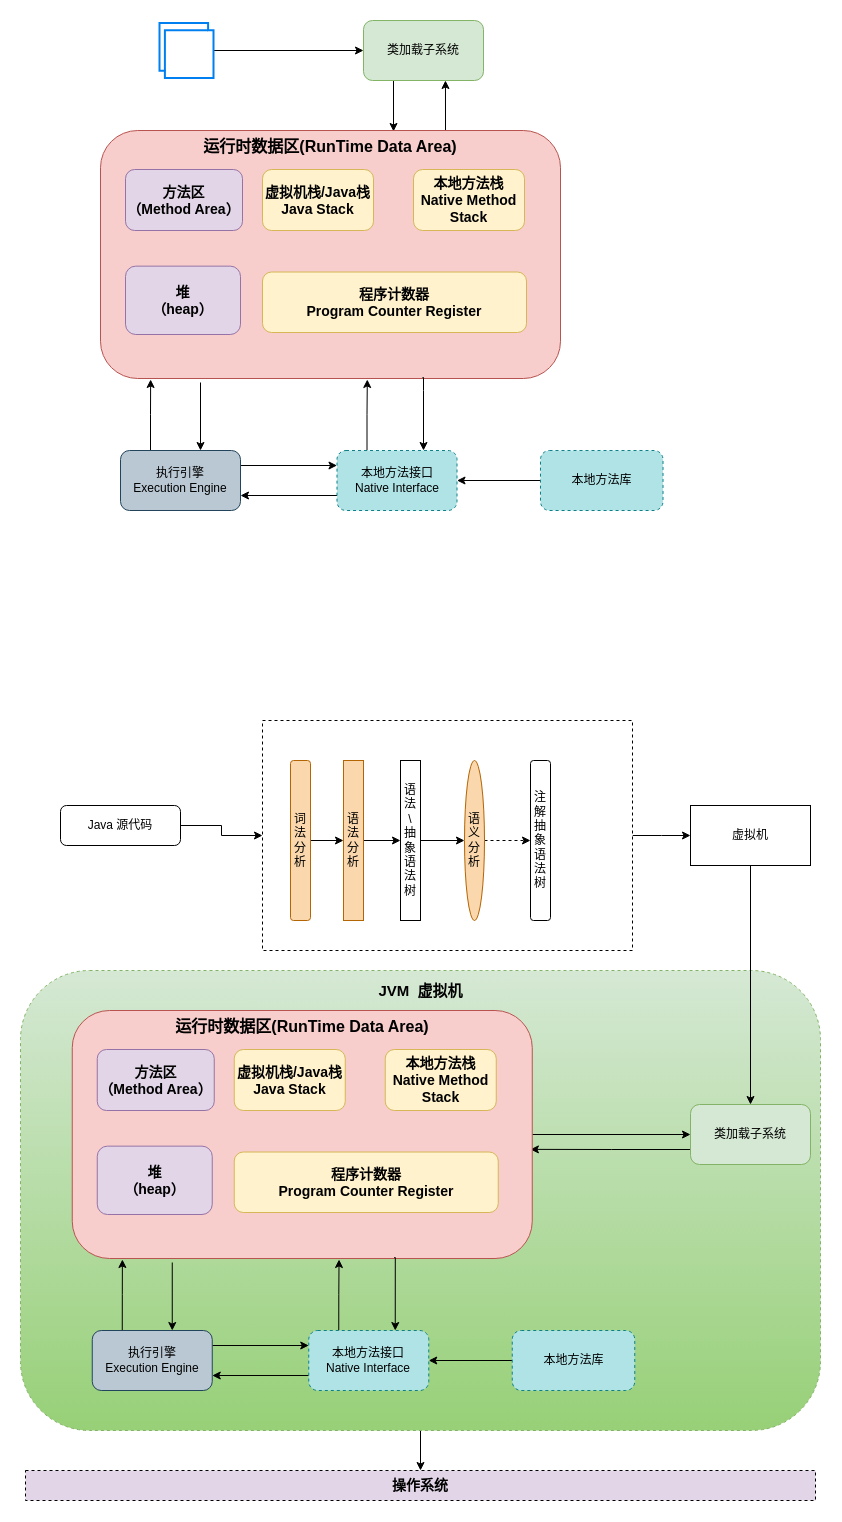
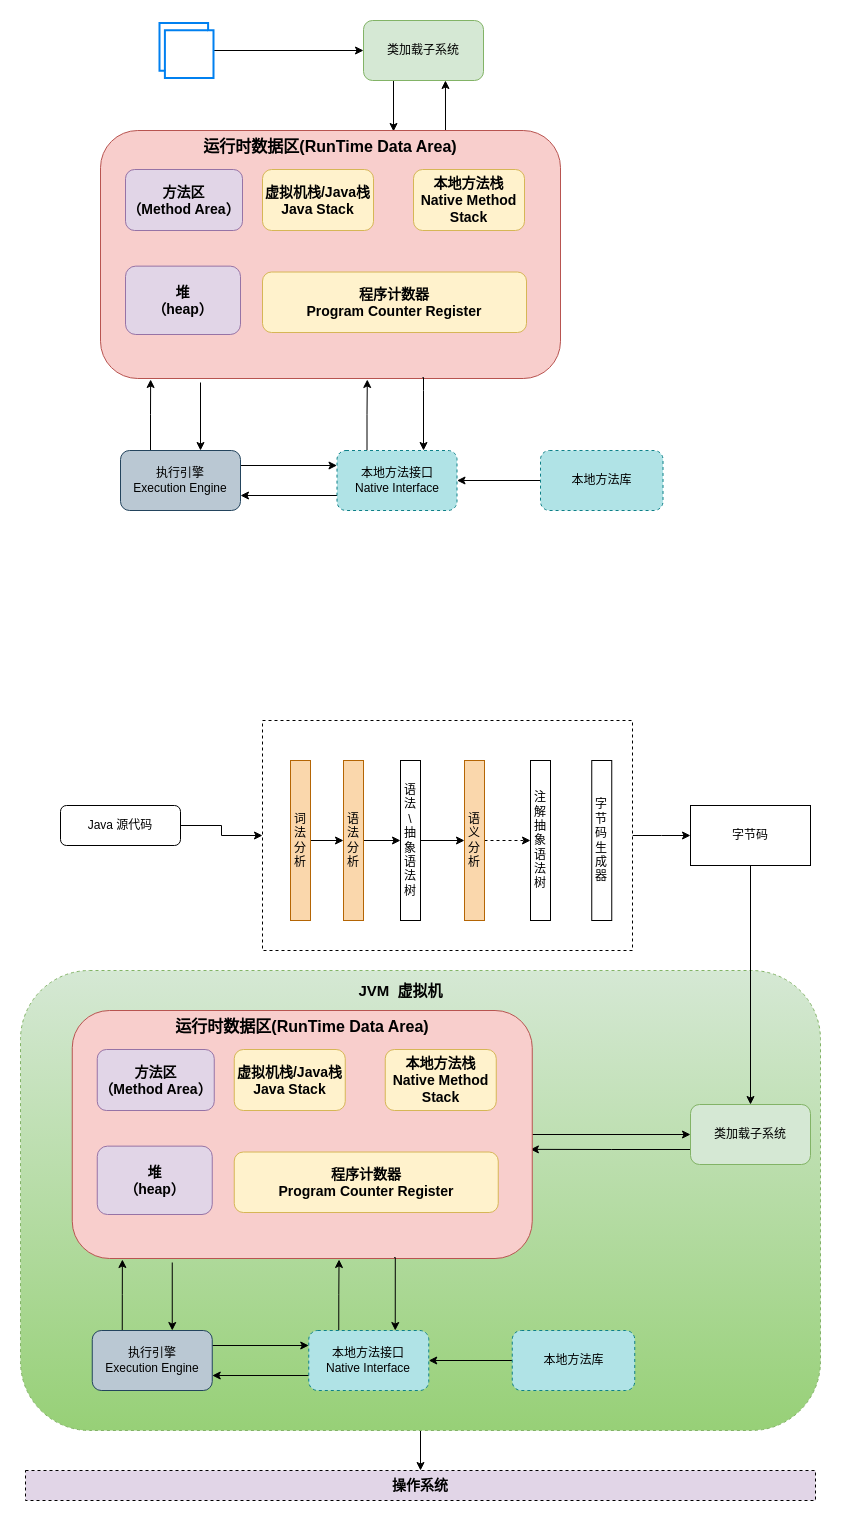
node "虚拟机": label "虚拟机" -> "字节码"
node "词 法 分 析": shape rounded rectangle -> rectangle
node "语义分析": shape ellipse -> rectangle
node "注解抽象语法树": shape rounded rectangle -> rectangle
node "字节码生成器": added
node "JVM 虚拟机": moved (421, 991) -> (401, 991)
